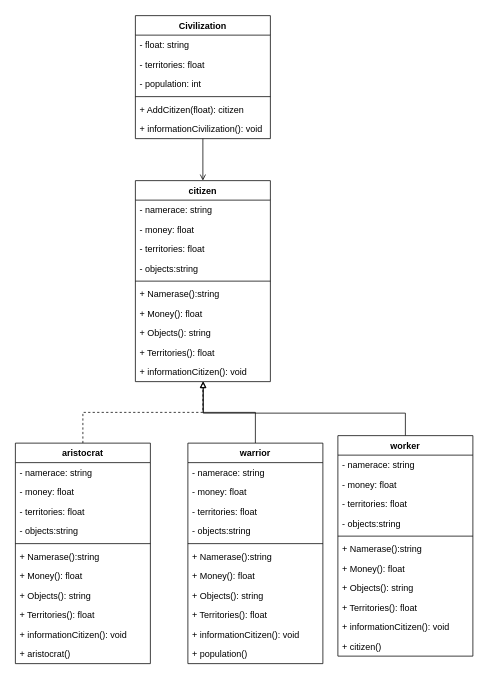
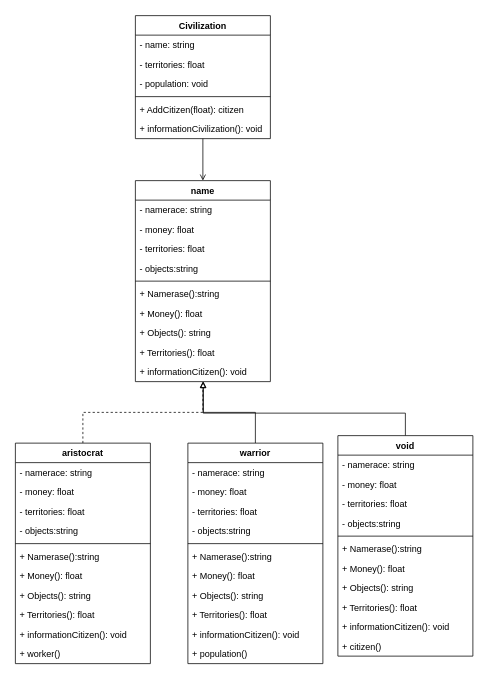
node "- float: string": label "- float: string" -> "- name: string"
node "- population: int": label "- population: int" -> "- population: void"
node "citizen": label "citizen" -> "name"
node "worker": label "worker" -> "void"
node "+ aristocrat()": label "+ aristocrat()" -> "+ worker()"
